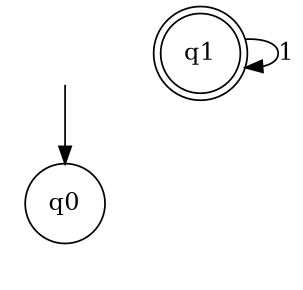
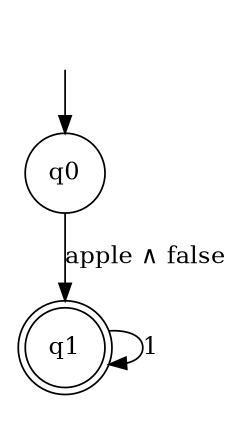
edge "q0" -> "q1": added, label "apple ∧ false"
